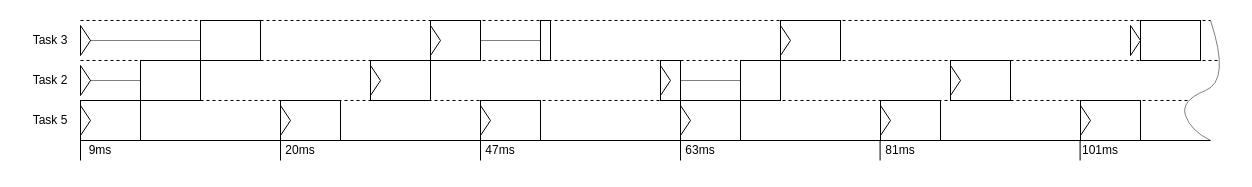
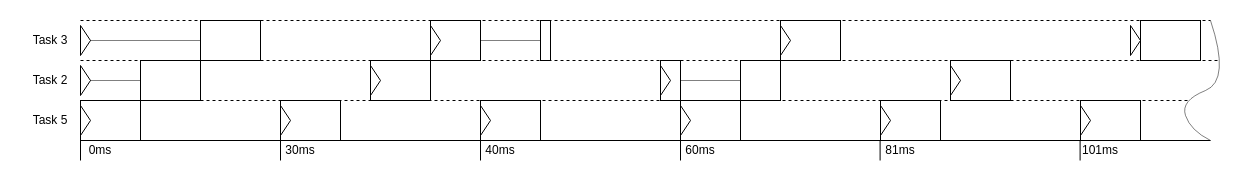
node "9ms": label "9ms" -> "0ms"
node "20ms": label "20ms" -> "30ms"
node "47ms": label "47ms" -> "40ms"
node "63ms": label "63ms" -> "60ms"
